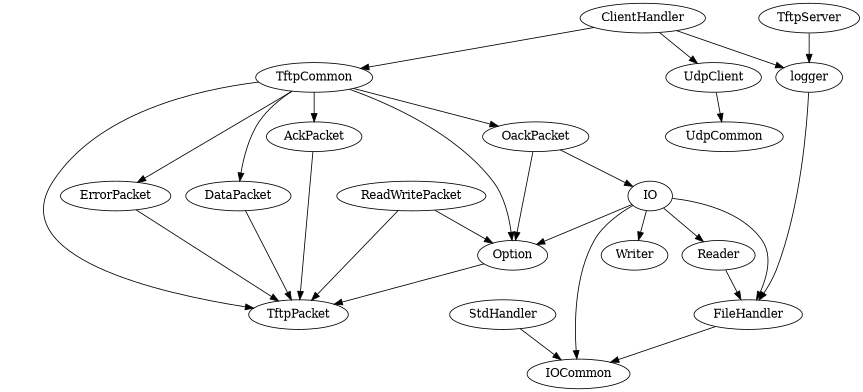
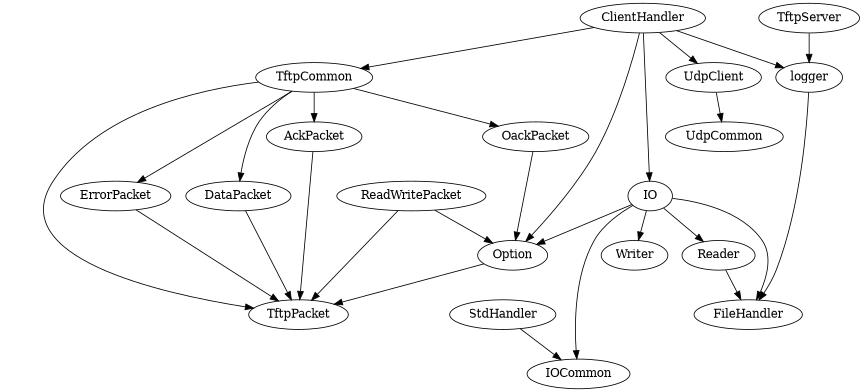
edge "TftpCommon" -> "Option": now "ClientHandler" -> "Option"
edge "OackPacket" -> "IO": now "ClientHandler" -> "IO"
edge "FileHandler" -> "IOCommon": removed
